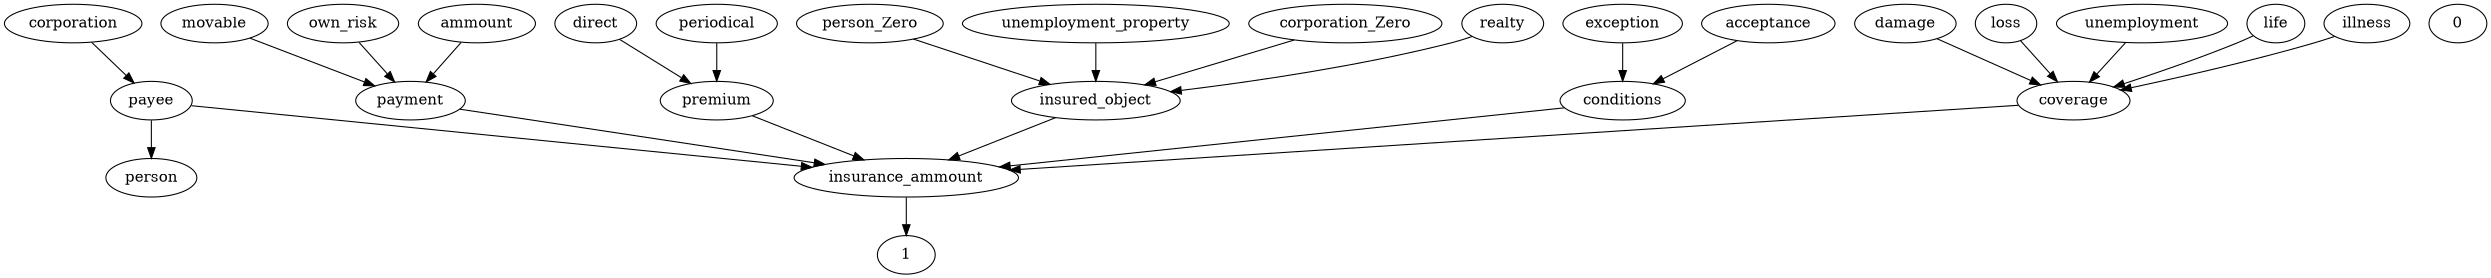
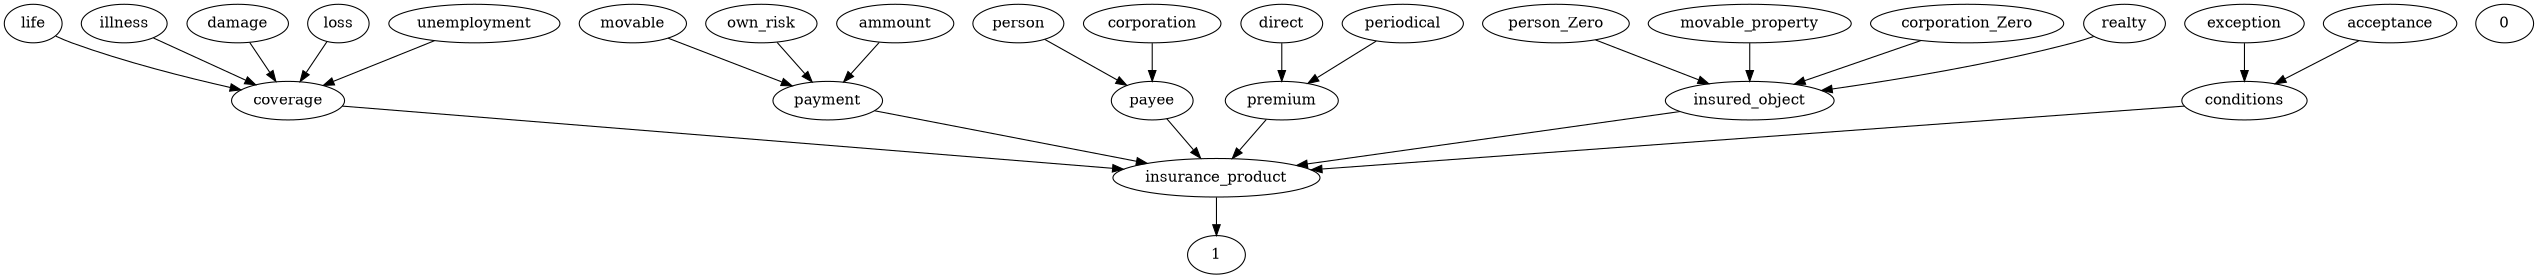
node "unemployment_property": label "unemployment_property" -> "movable_property"
edge "payee" -> "person": reversed
node "insurance_ammount": label "insurance_ammount" -> "insurance_product"
